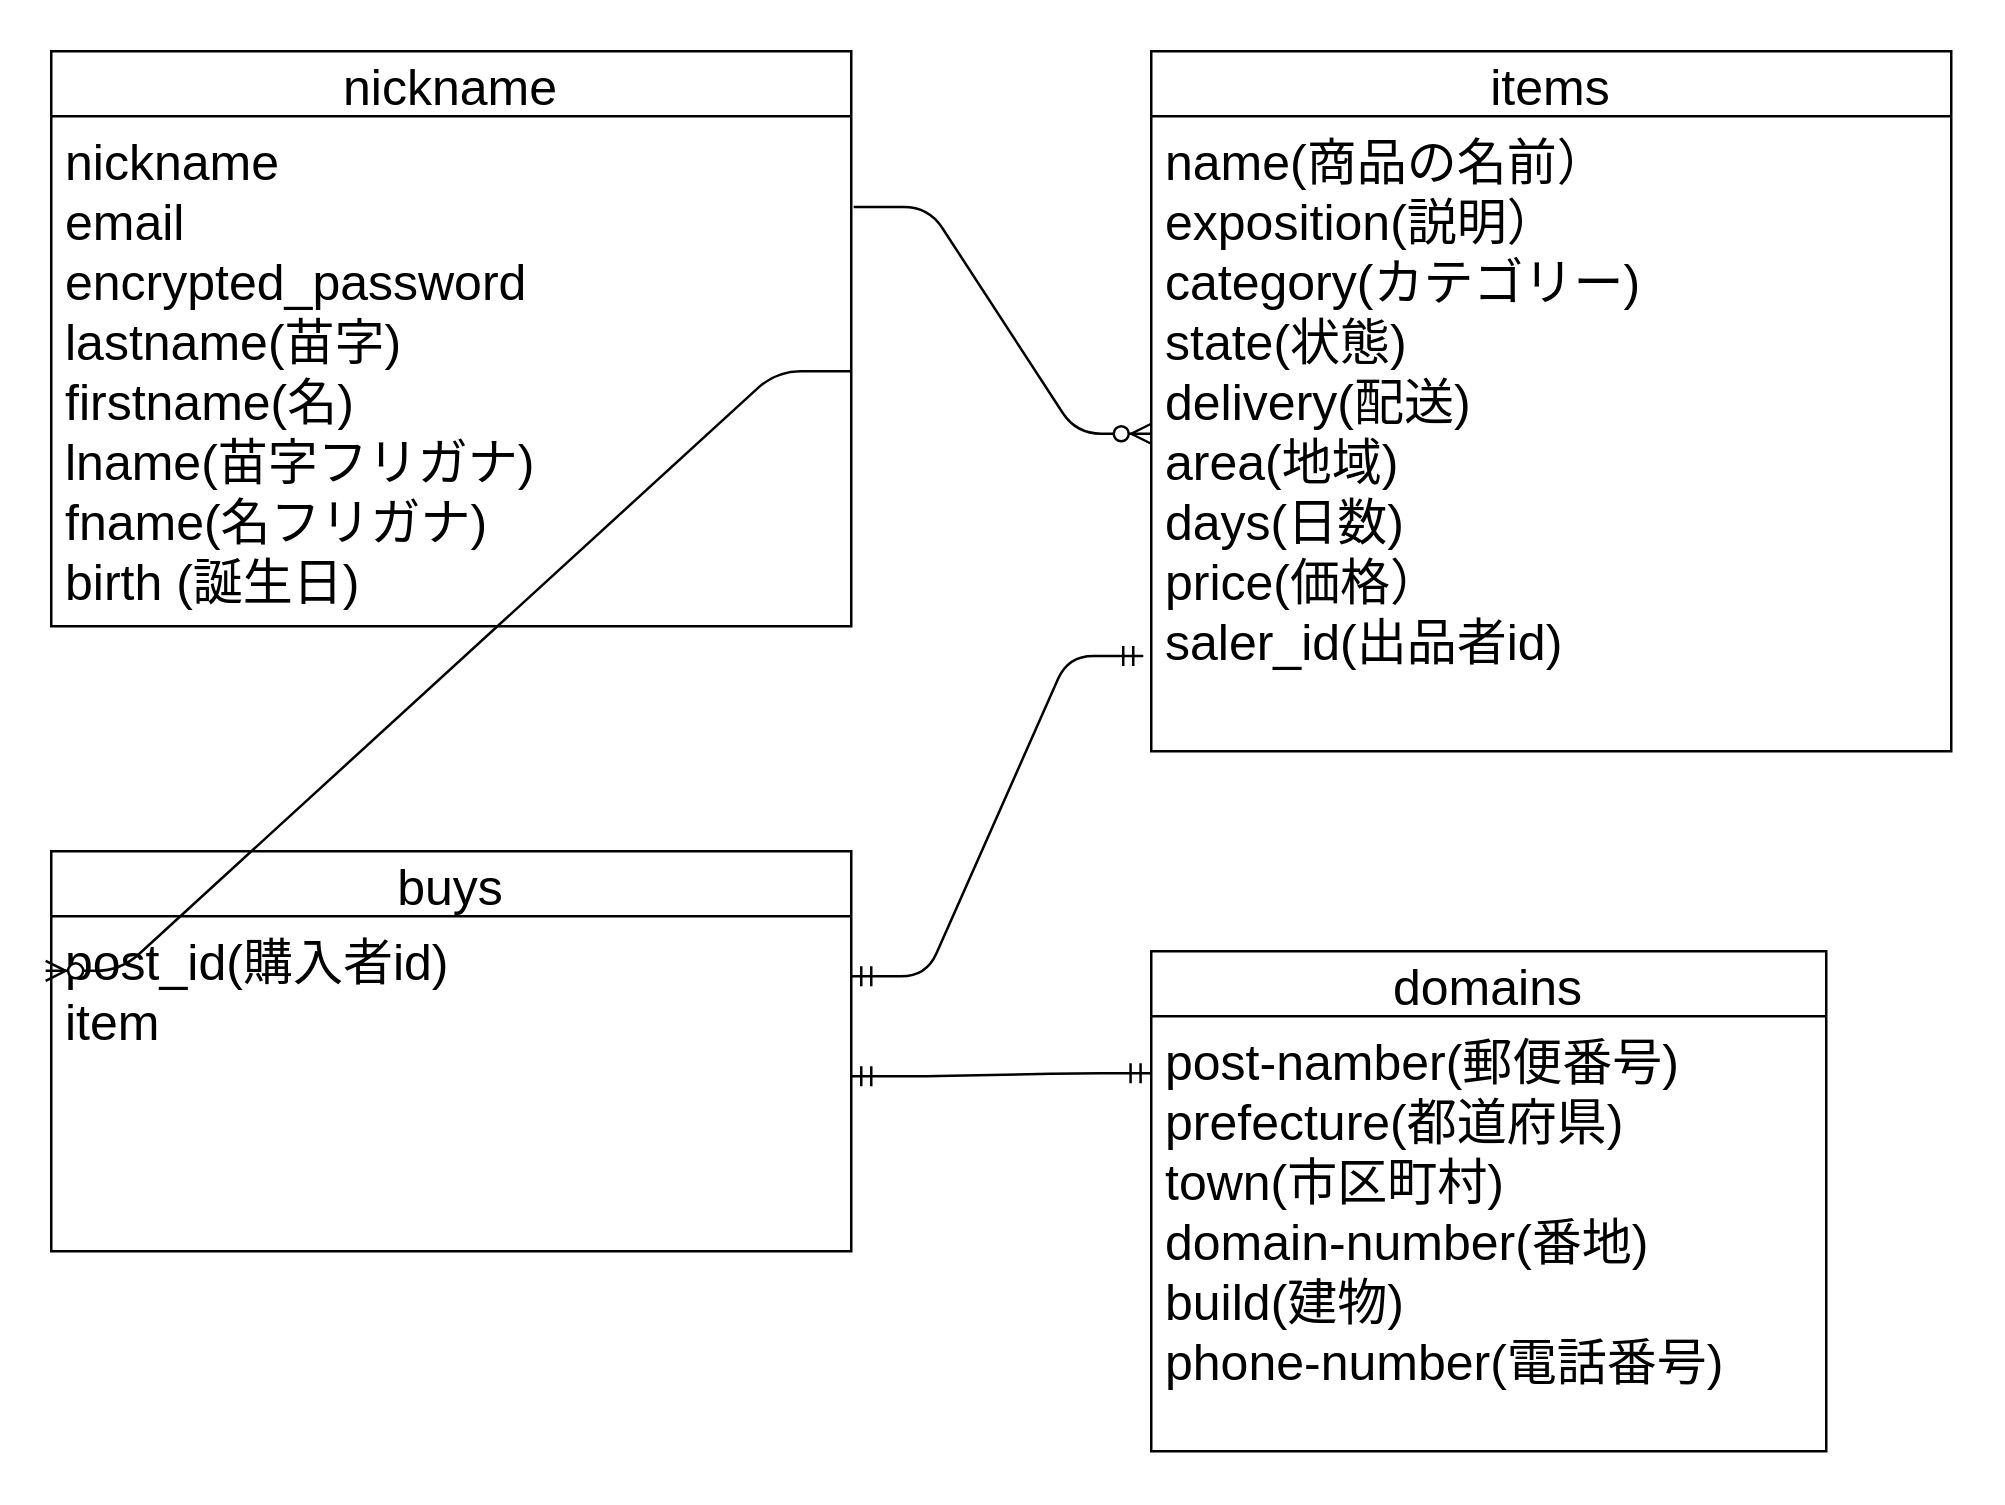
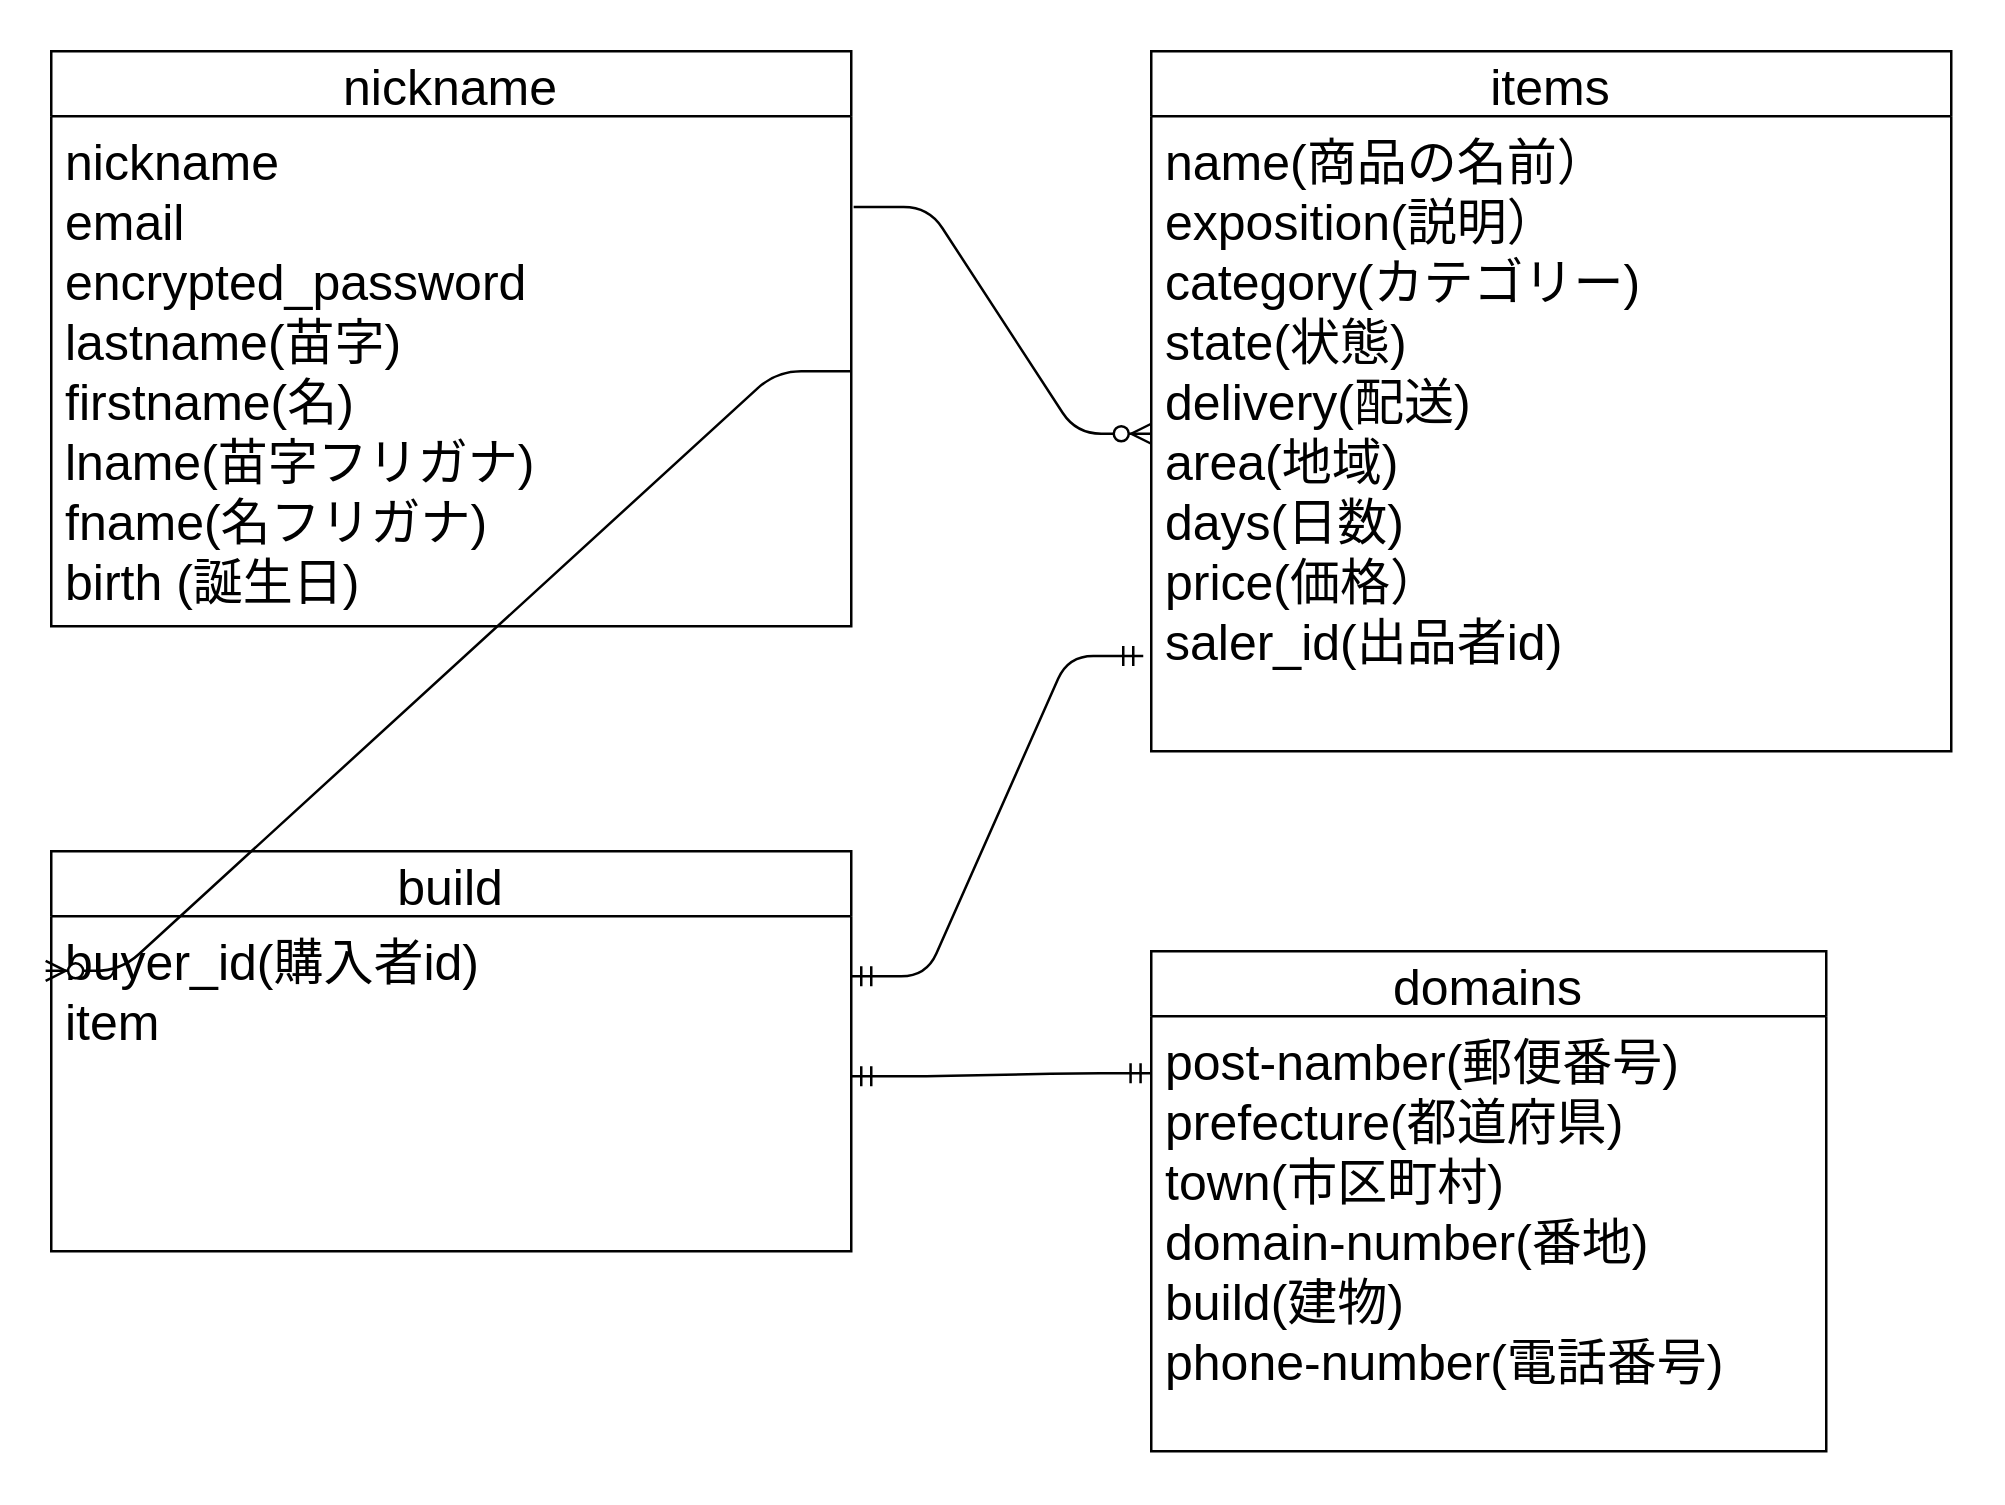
node "buys": label "buys" -> "build"
node "post_id(購入者id) item": label "post_id(購入者id) item" -> "buyer_id(購入者id) item"
